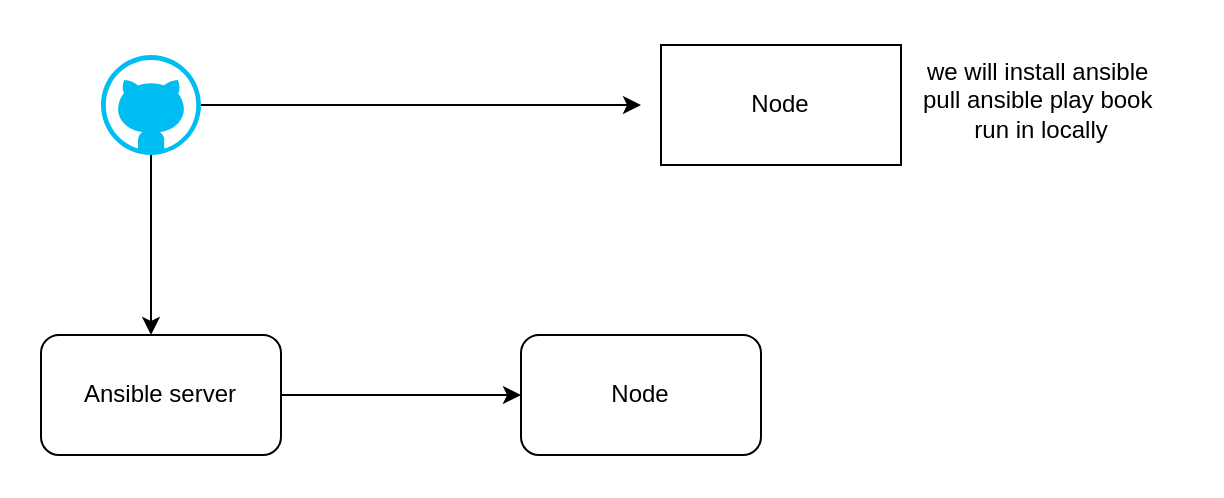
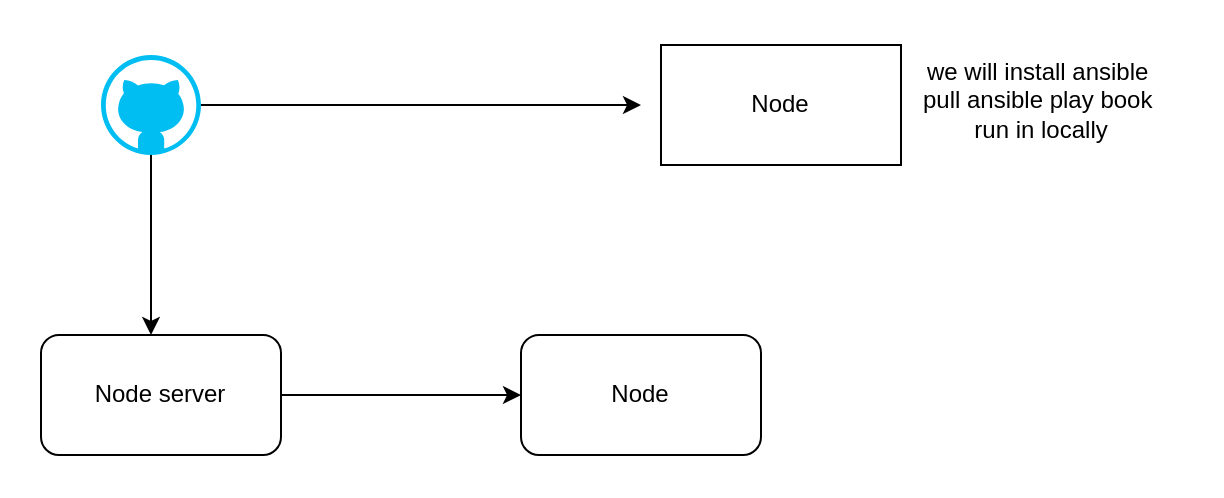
node "Ansible server": label "Ansible server" -> "Node server"
